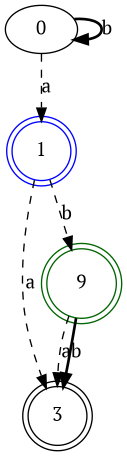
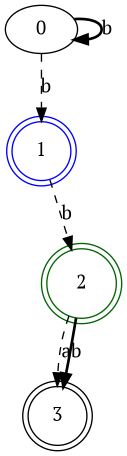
edge "0" -> "1": label "a" -> "b"
edge "1" -> "3": removed, label "a"
node "9": label "9" -> "2"
